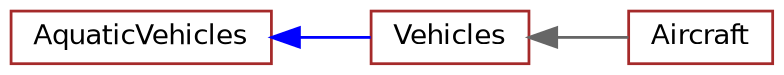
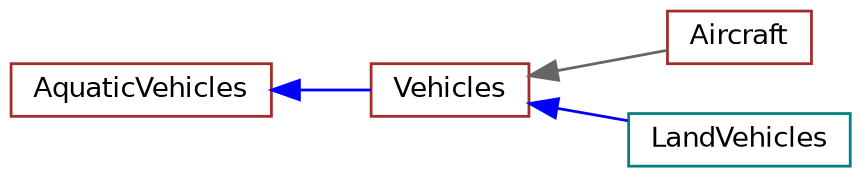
node "LandVehicles": added
